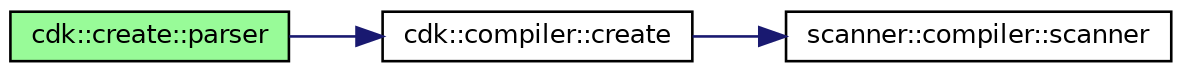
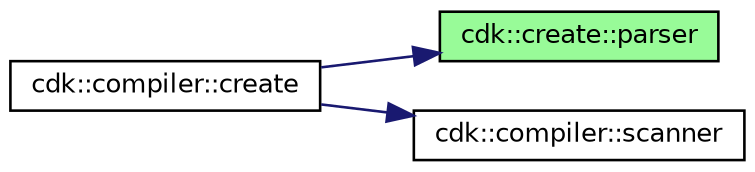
edge "cdk::create::parser" -> "cdk::compiler::create": reversed
node "scanner::compiler::scanner": label "scanner::compiler::scanner" -> "cdk::compiler::scanner"
